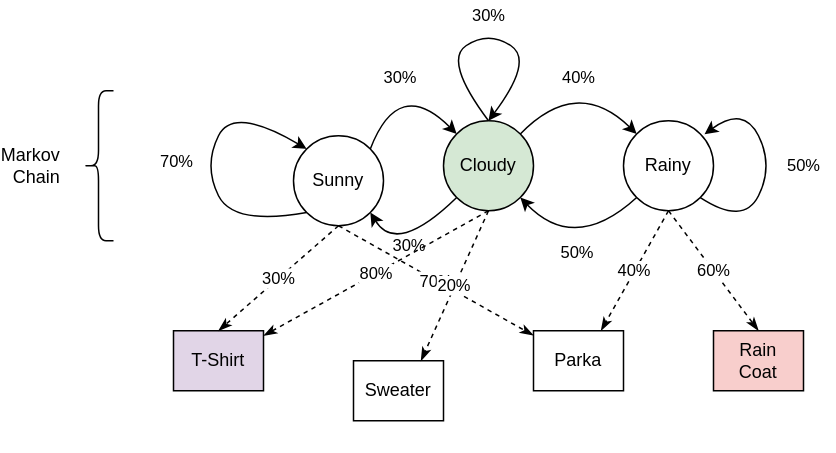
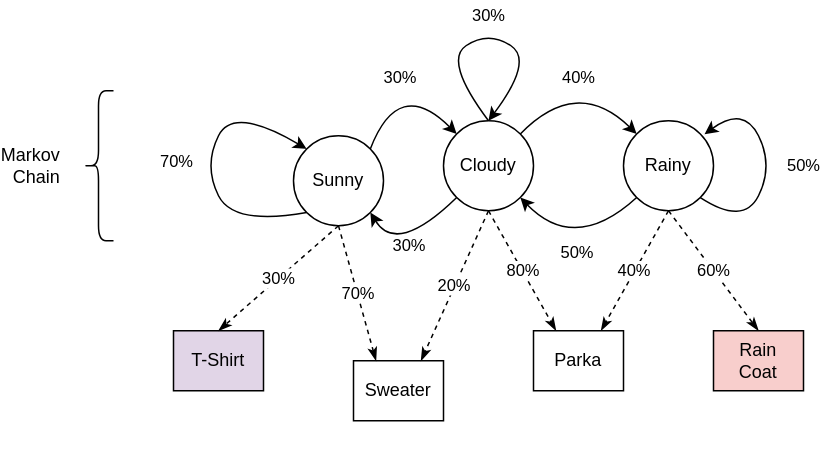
node "Cloudy": fillcolor #d5e8d4 -> #ffffff
edge "Cloudy" -> "T-Shirt": now "Cloudy" -> "Parka"
edge "Sunny" -> "Parka": now "Sunny" -> "Sweater"
